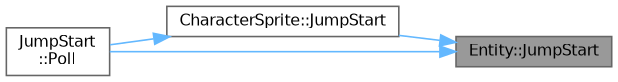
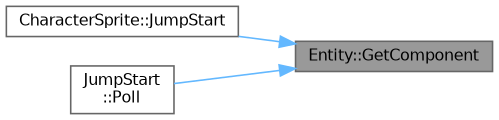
edge "JumpStart ::Poll" -> "CharacterSprite::JumpStart": removed
node "Entity::JumpStart": label "Entity::JumpStart" -> "Entity::GetComponent"
